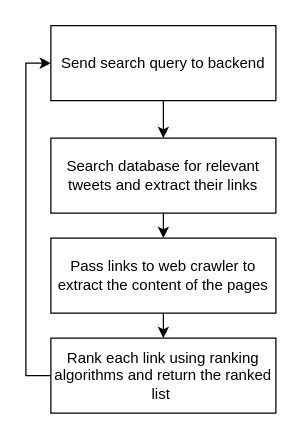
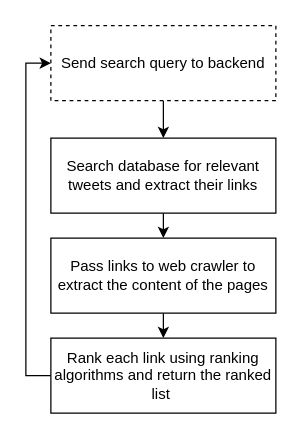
node "Send search query to backend": style solid -> dashed
